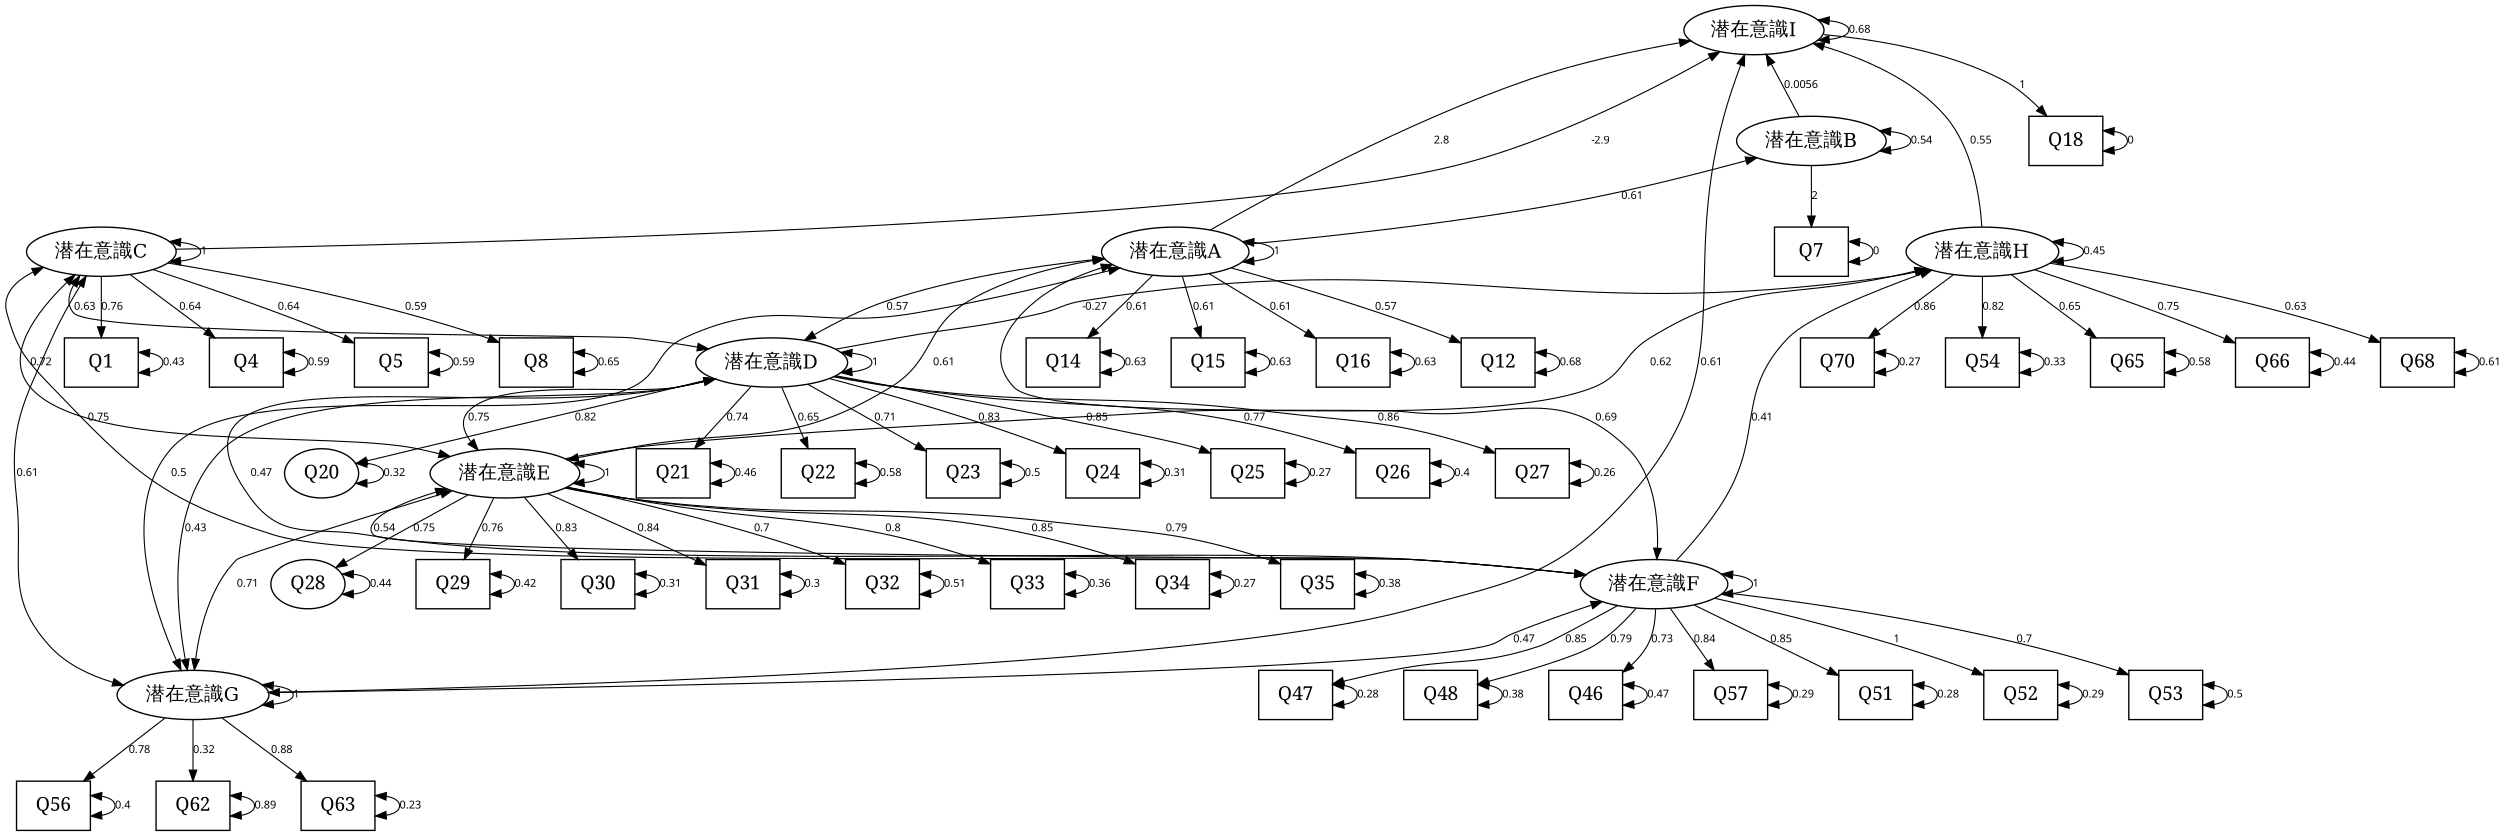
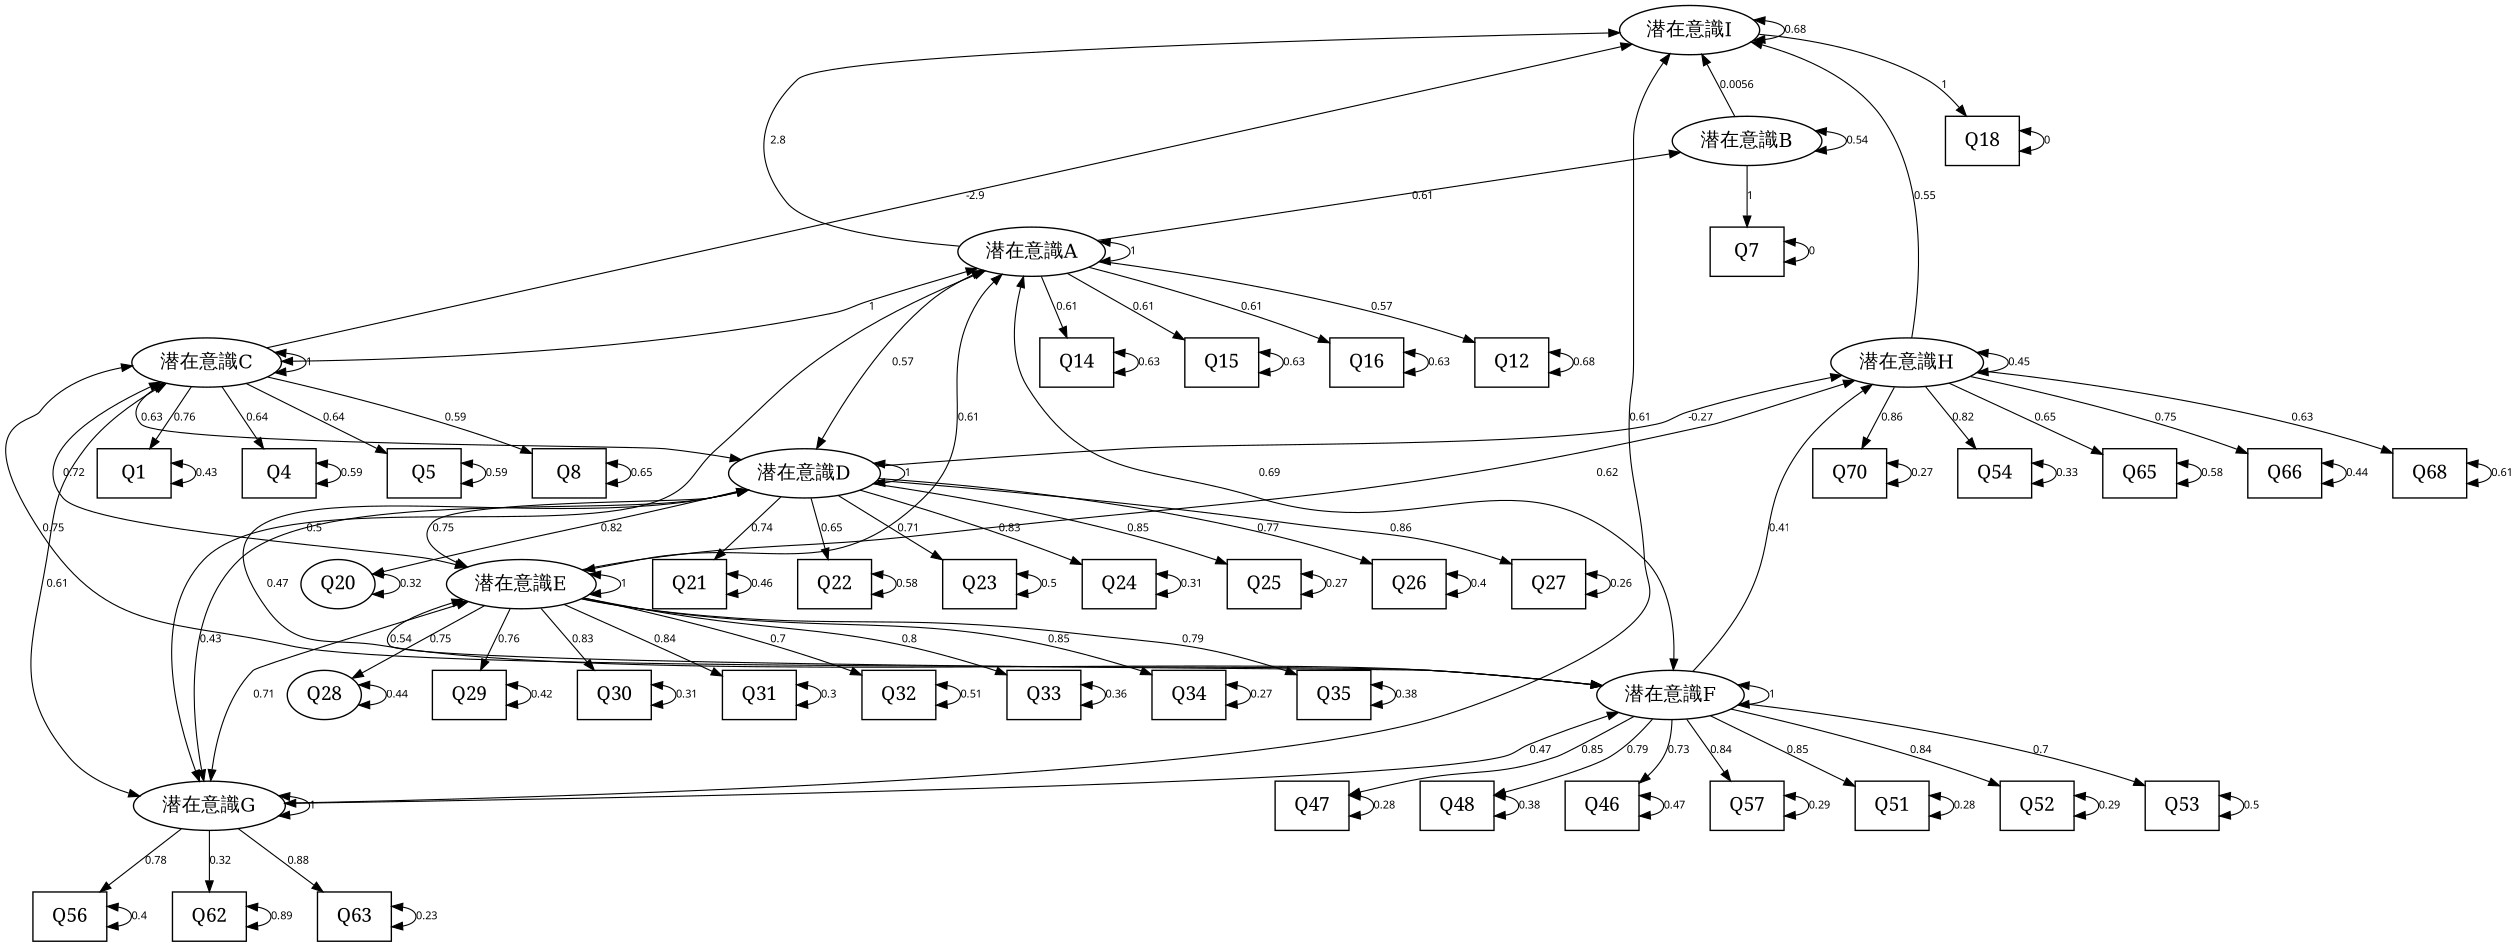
edge "潜在意識B" -> "Q7": label "2" -> "1"
edge "潜在意識A" -- "潜在意識C": added, label "1"
edge "潜在意識F" -> "Q52": label "1" -> "0.84"
